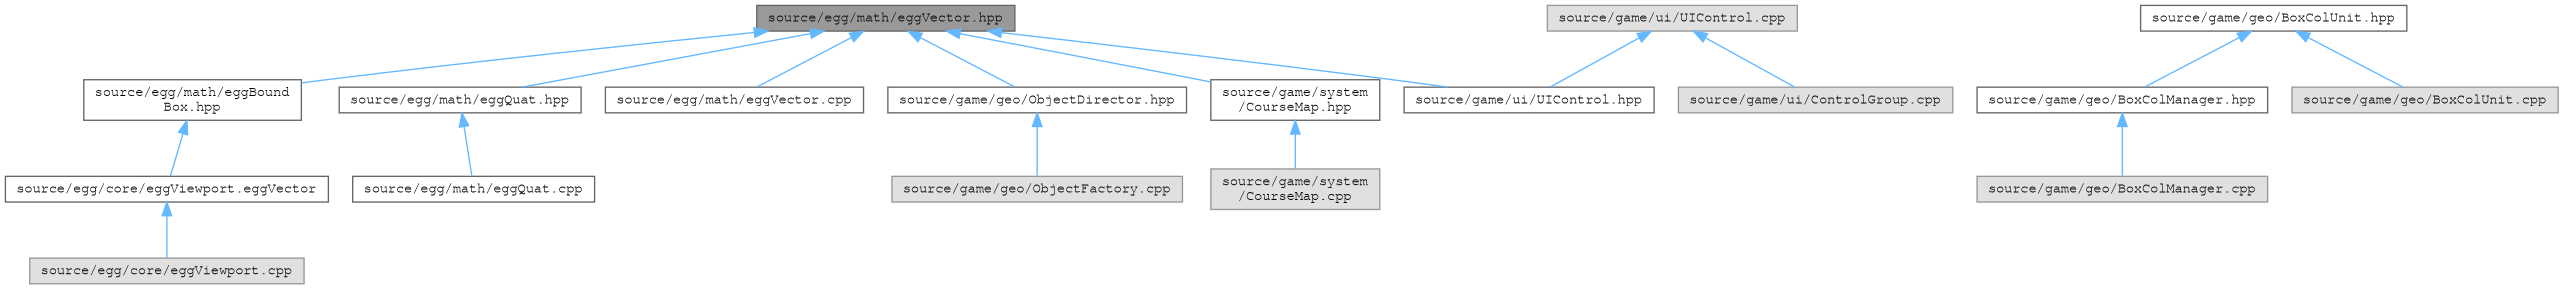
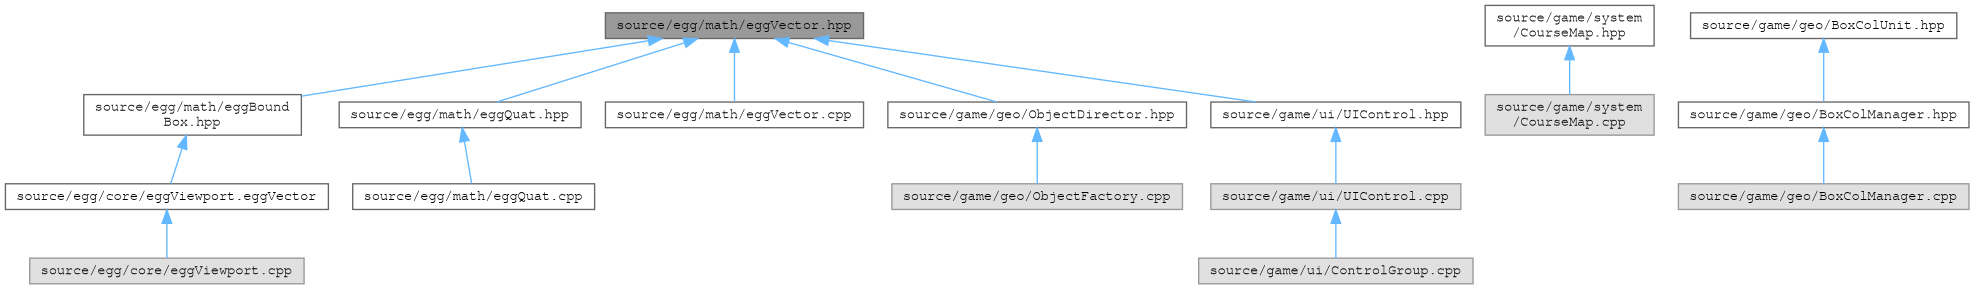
edge "source/game/system /CourseMap.hpp" -> "source/egg/math/eggVector.hpp": removed
edge "source/game/ui/UIControl.hpp" -> "source/game/ui/UIControl.cpp": reversed
node "source/game/geo/BoxColUnit.cpp": removed
